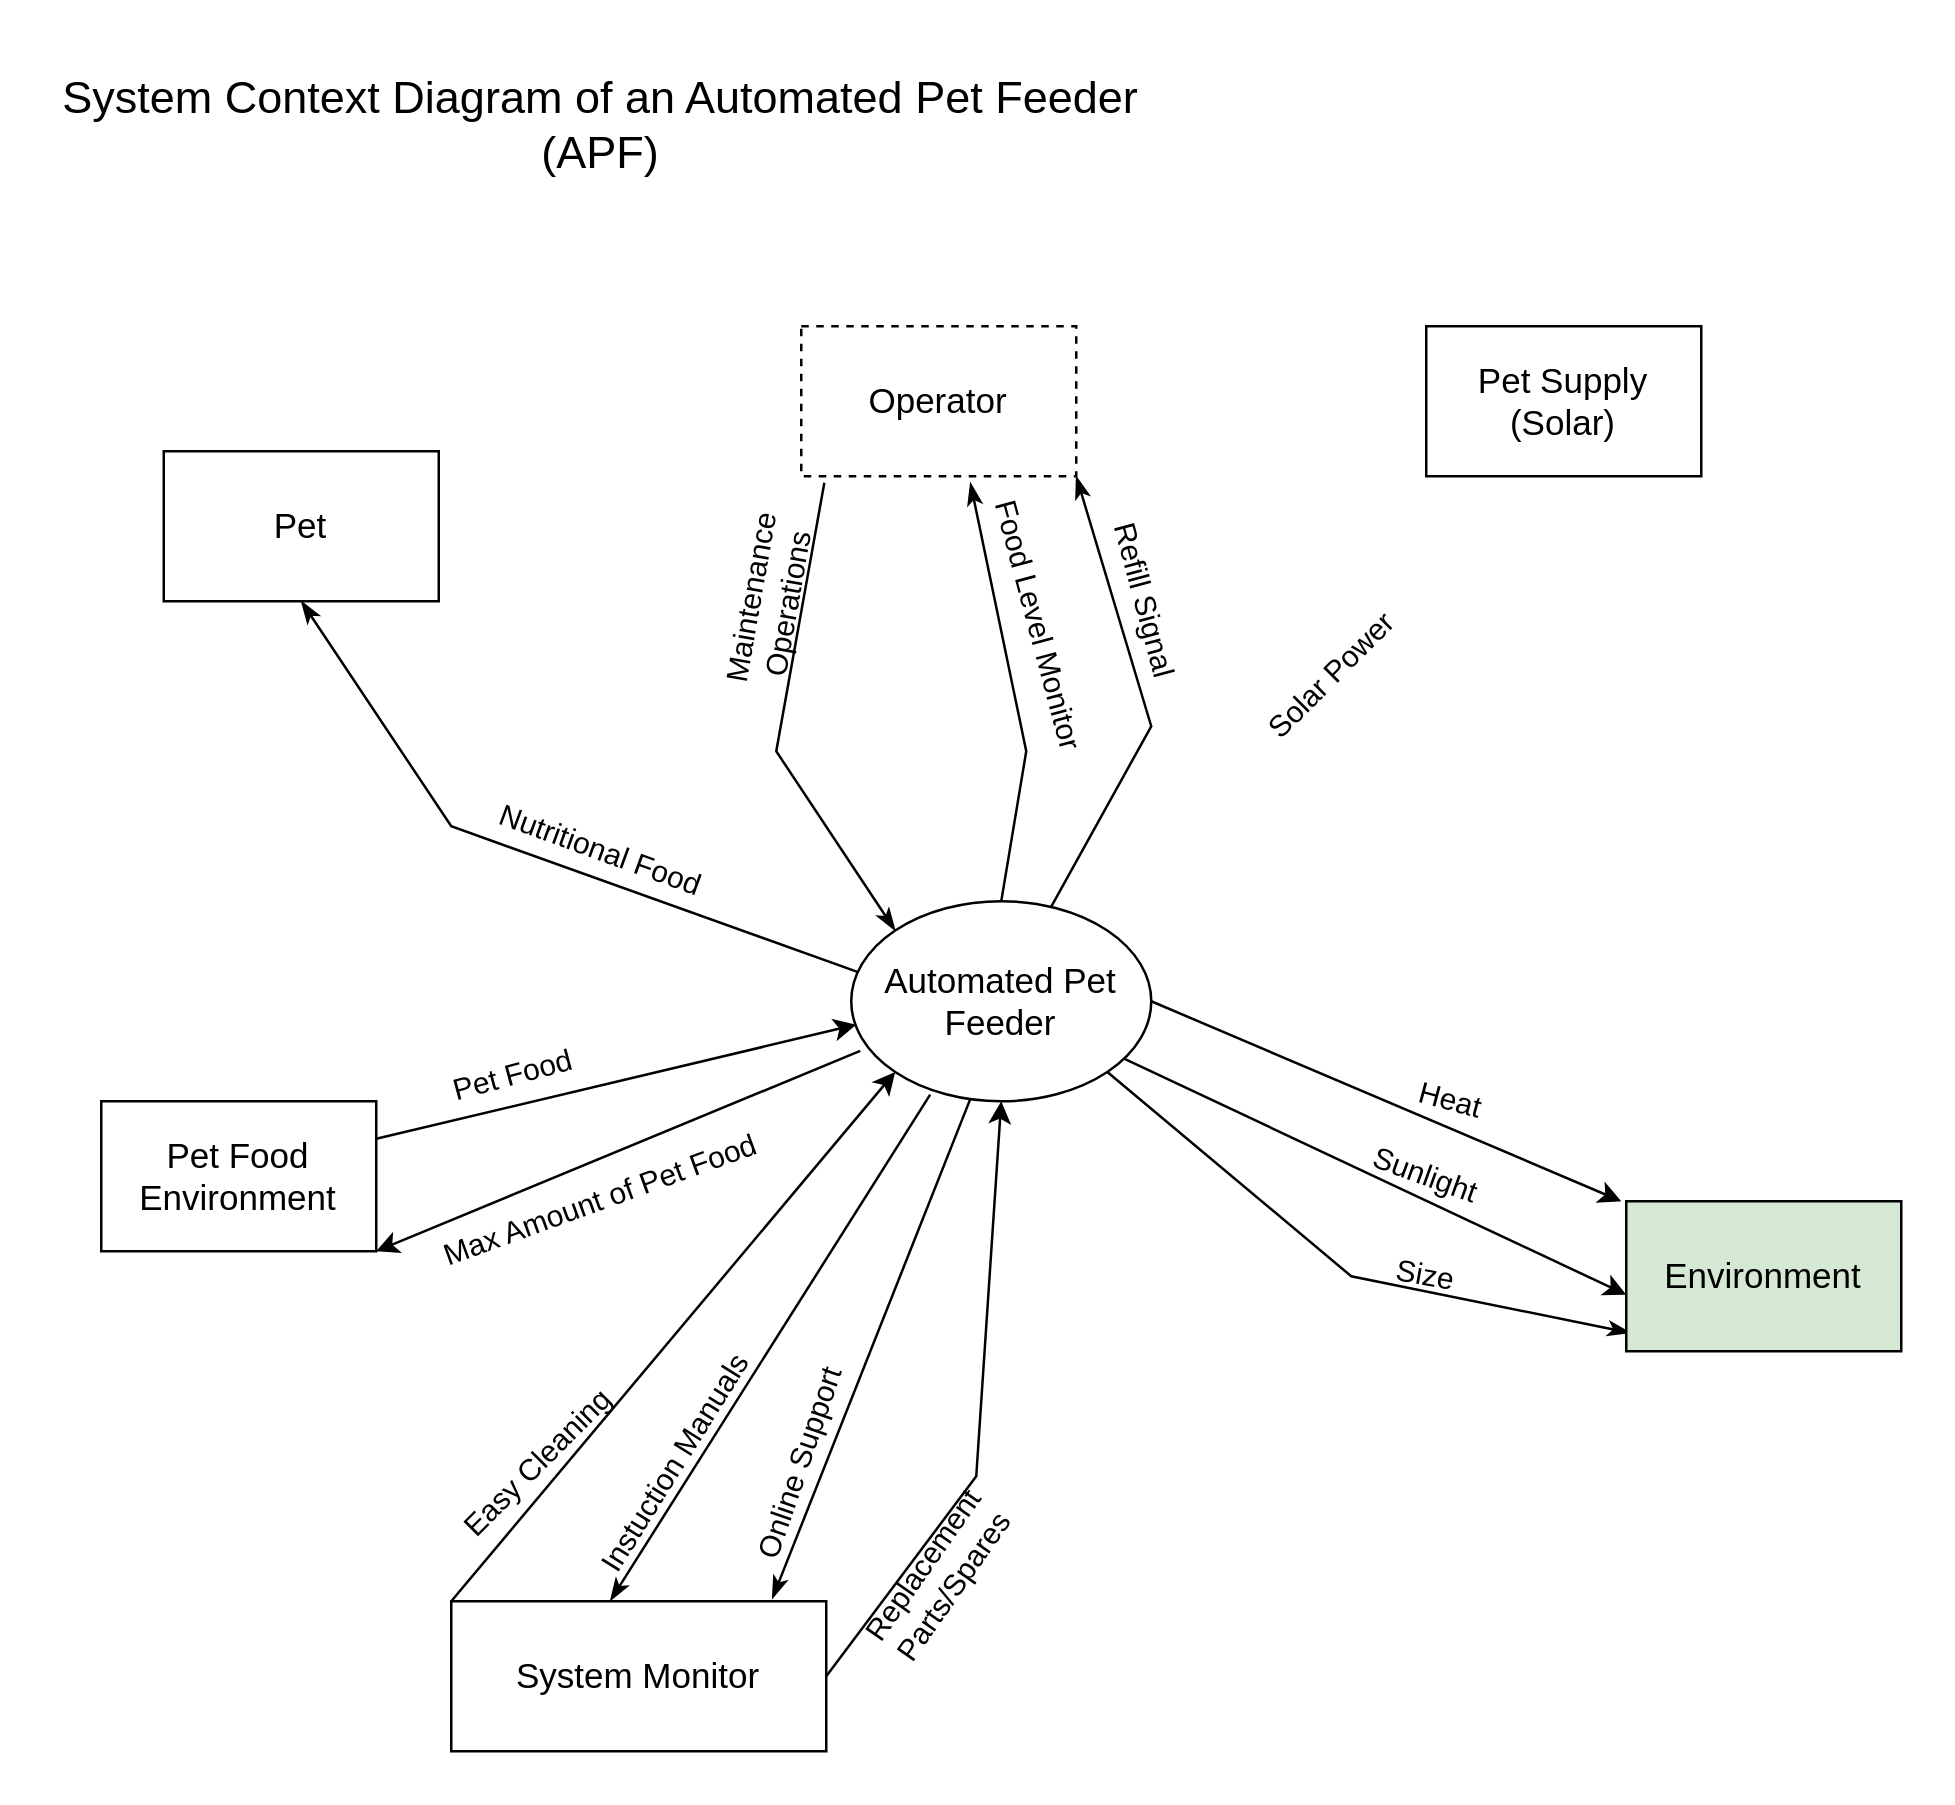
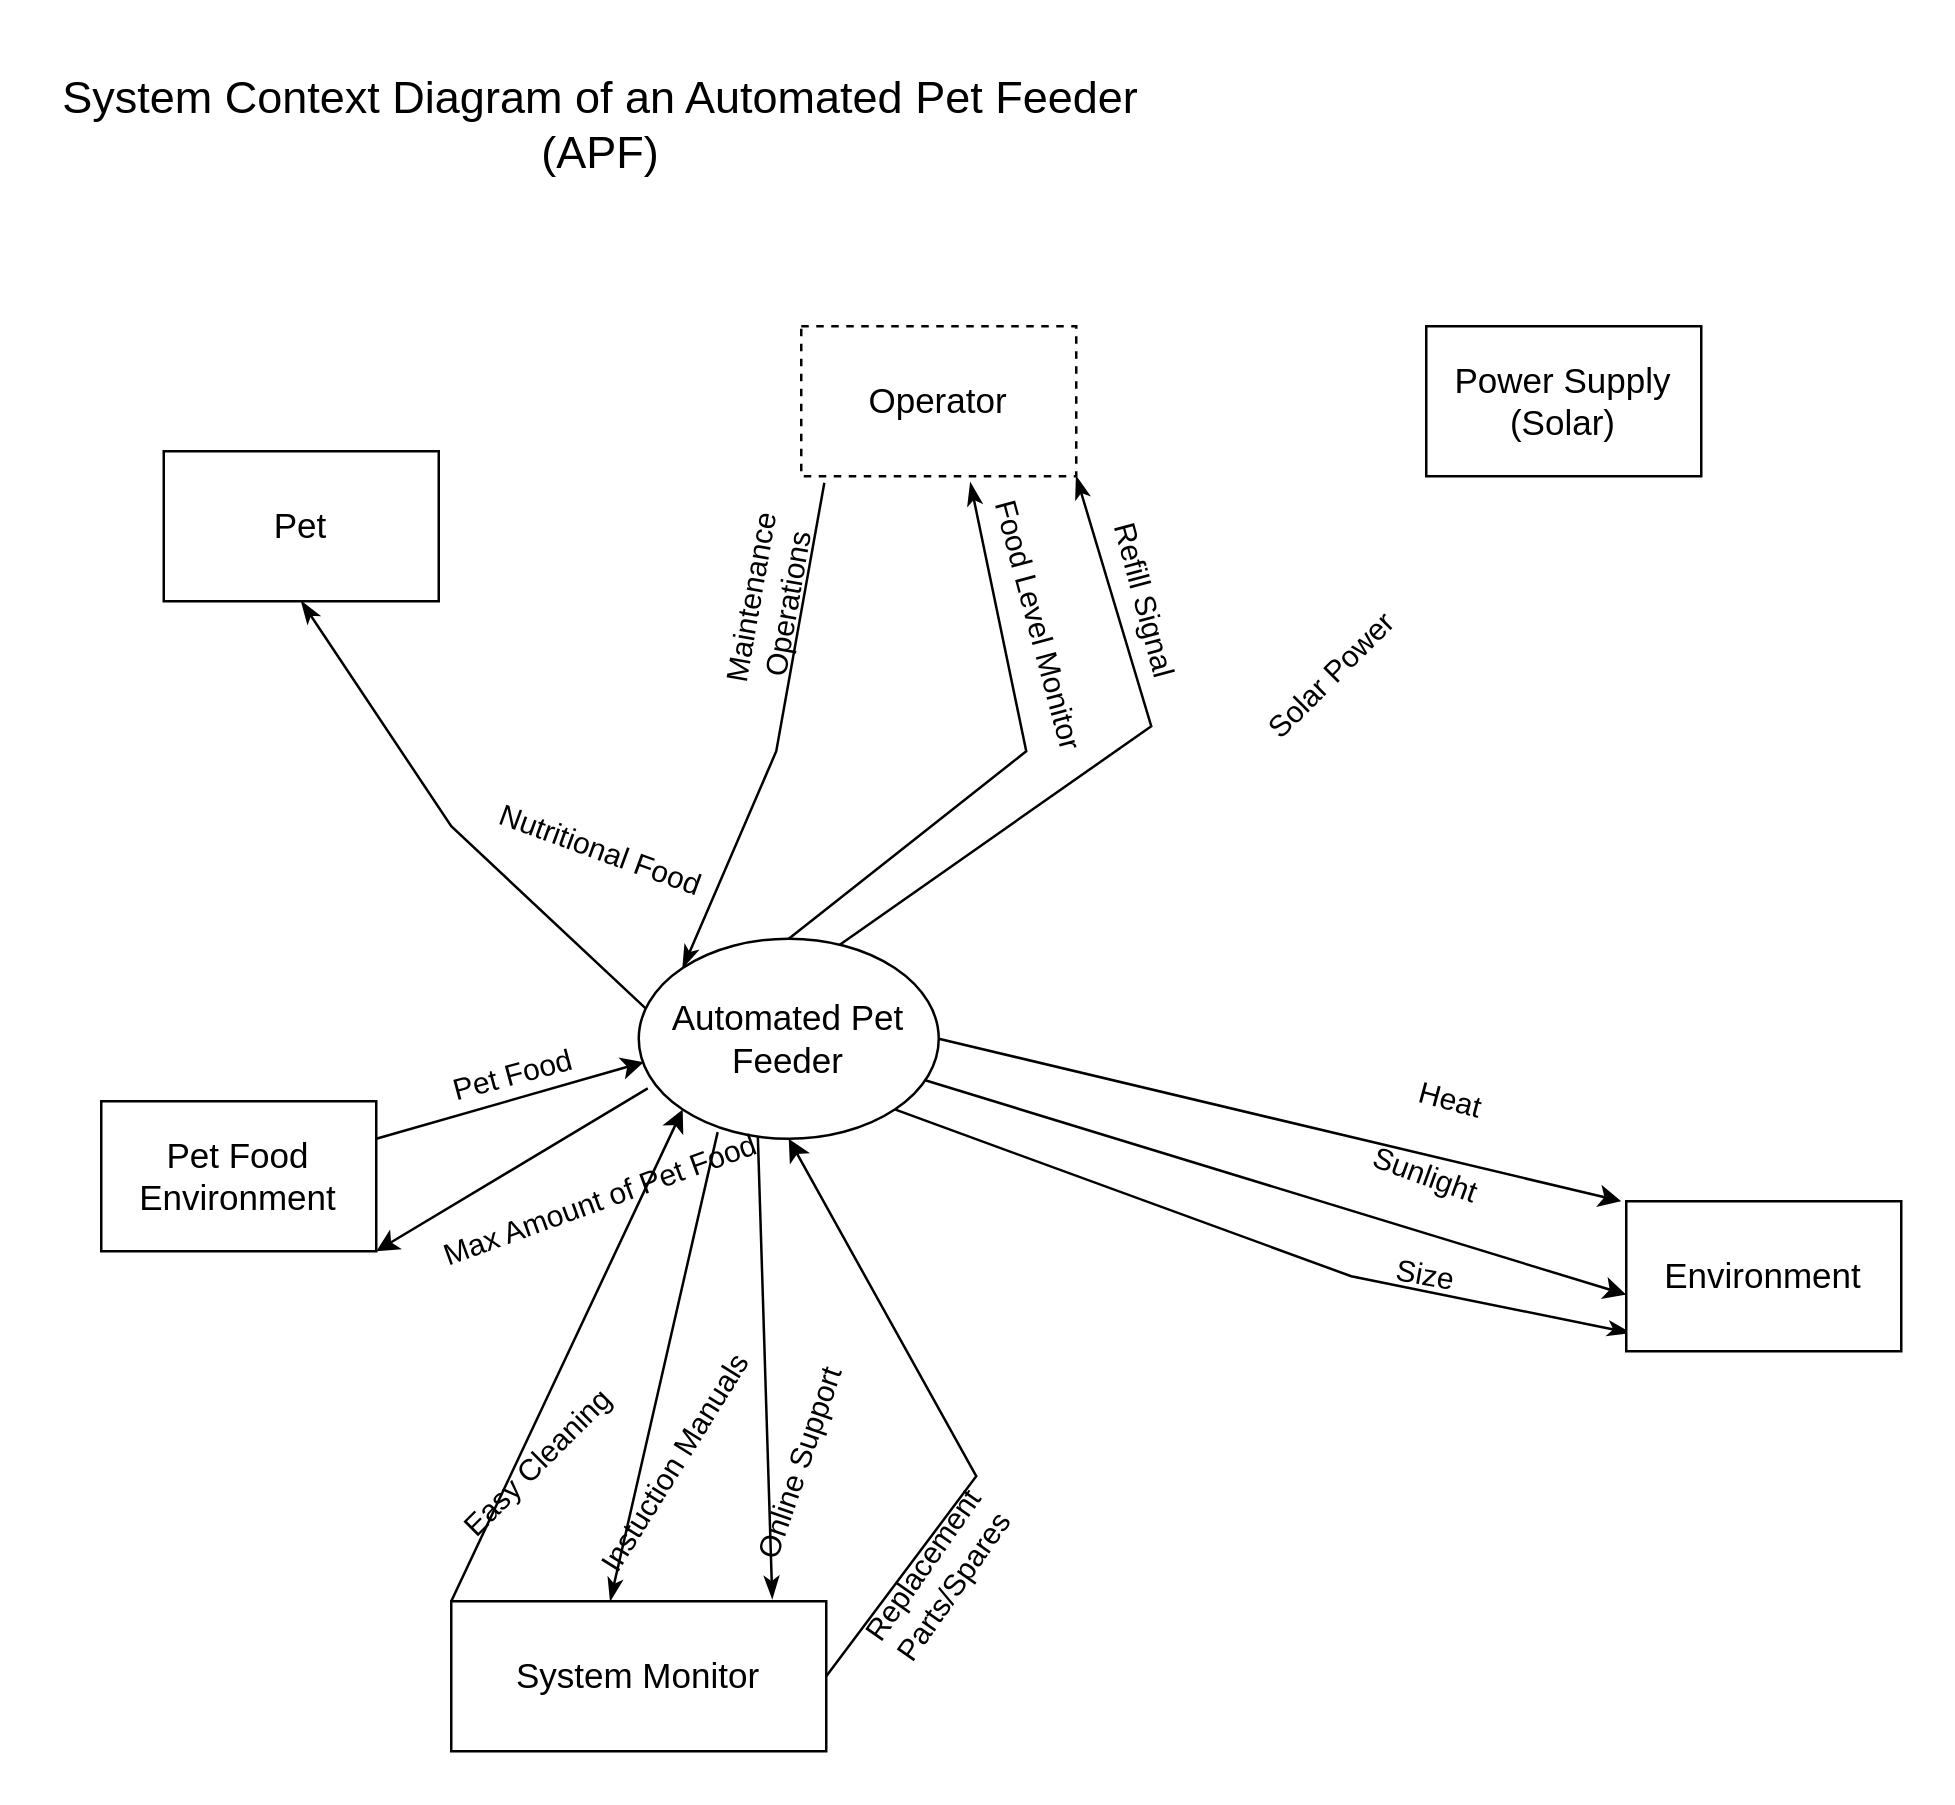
node "Pet Supply (Solar)": label "Pet Supply (Solar)" -> "Power Supply (Solar)"
node "Automated Pet Feeder": moved (1001, 1001) -> (789, 1039)
node "Environment": fillcolor #d5e8d4 -> #ffffff
